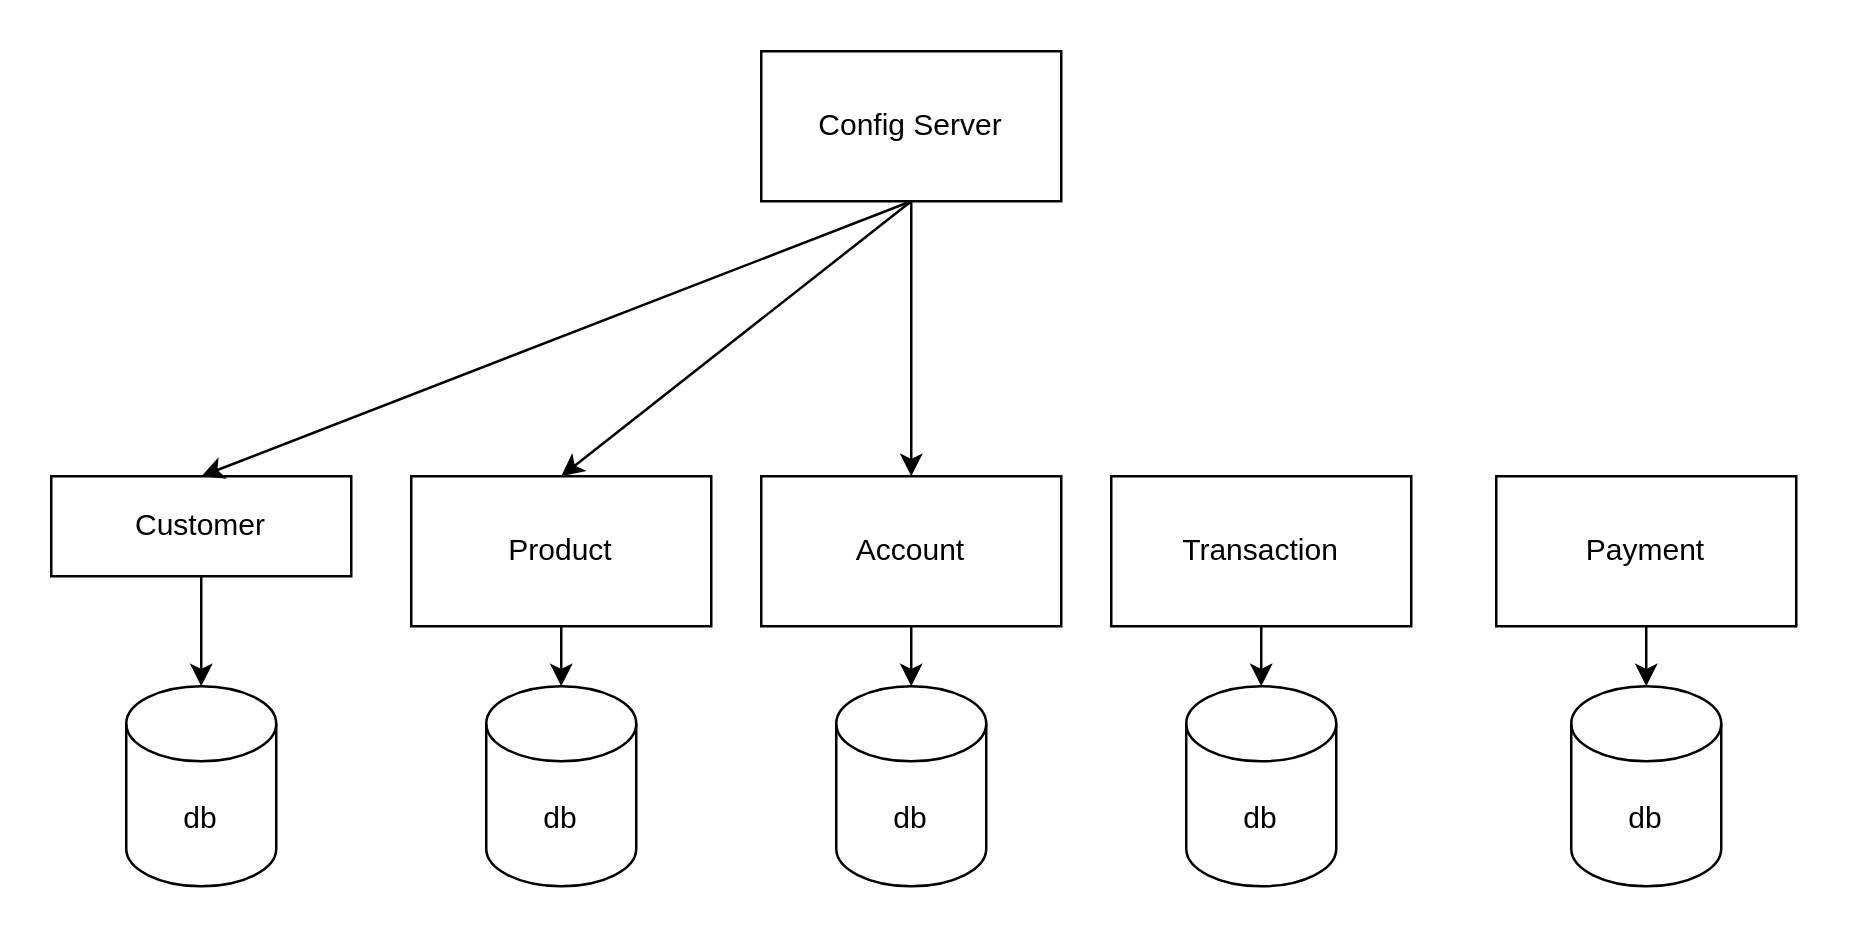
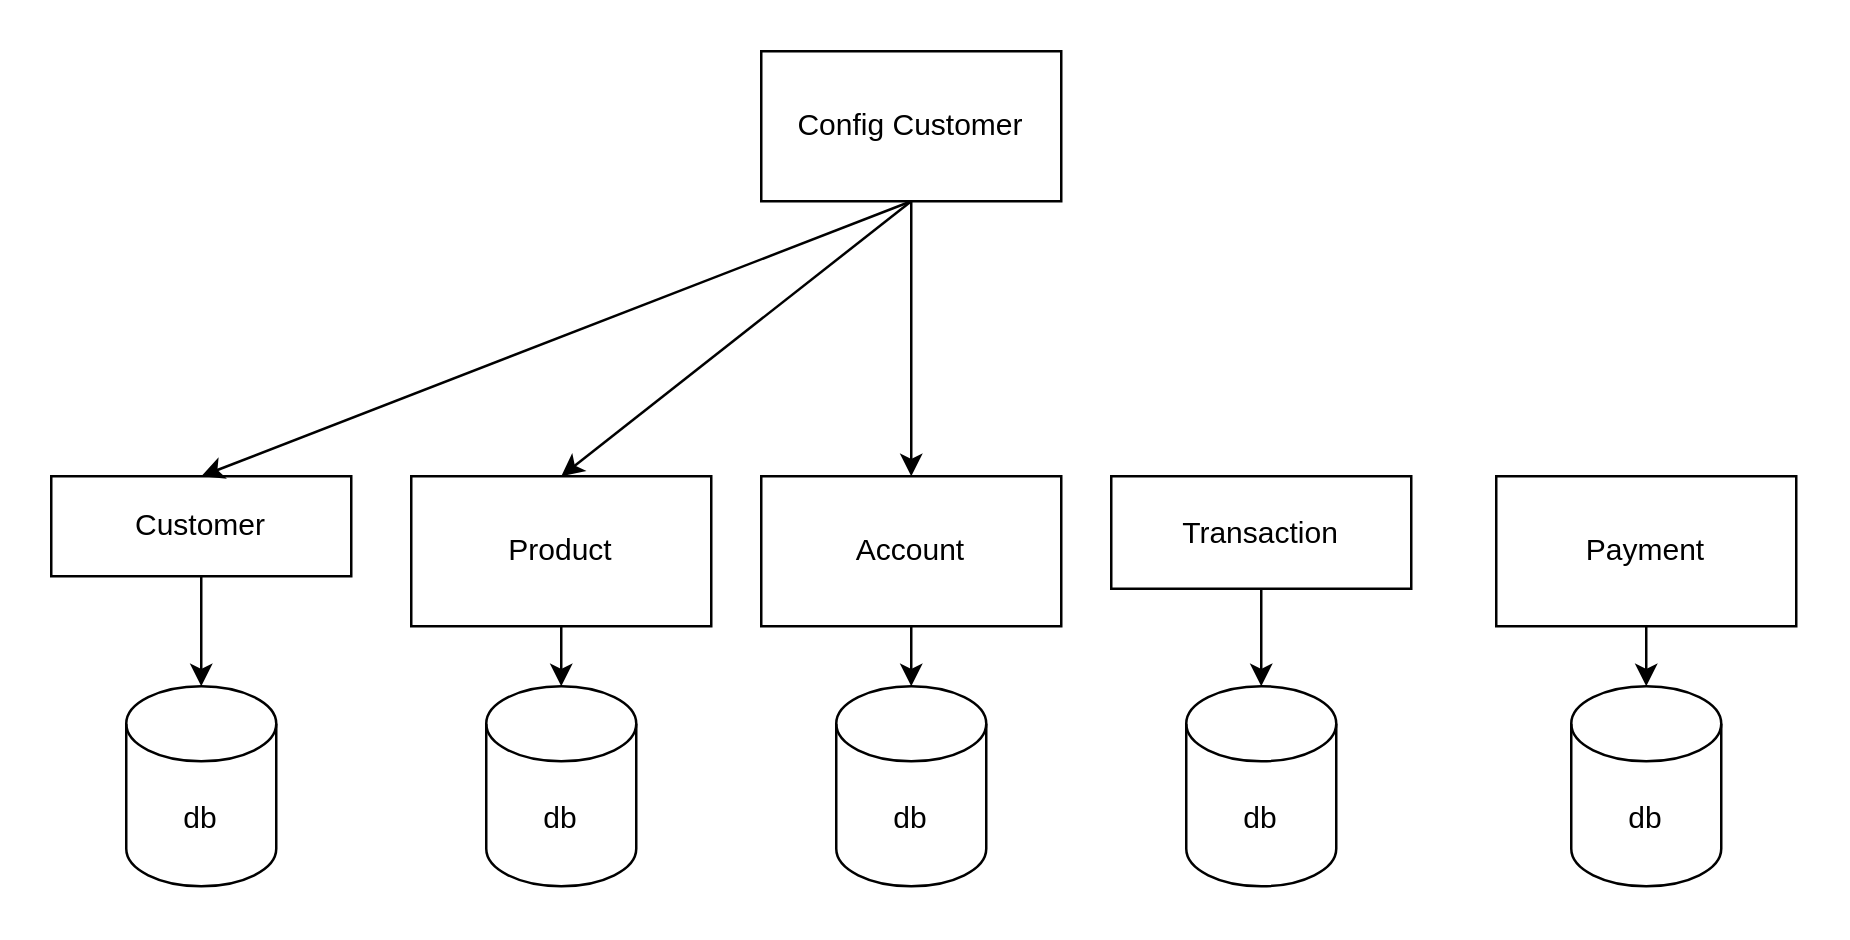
node "Config Server": label "Config Server" -> "Config Customer"
node "Transaction": size 300x150 -> 300x113
